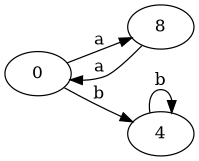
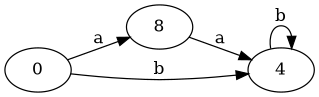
edge "8" -> "0": now "8" -> "4"
